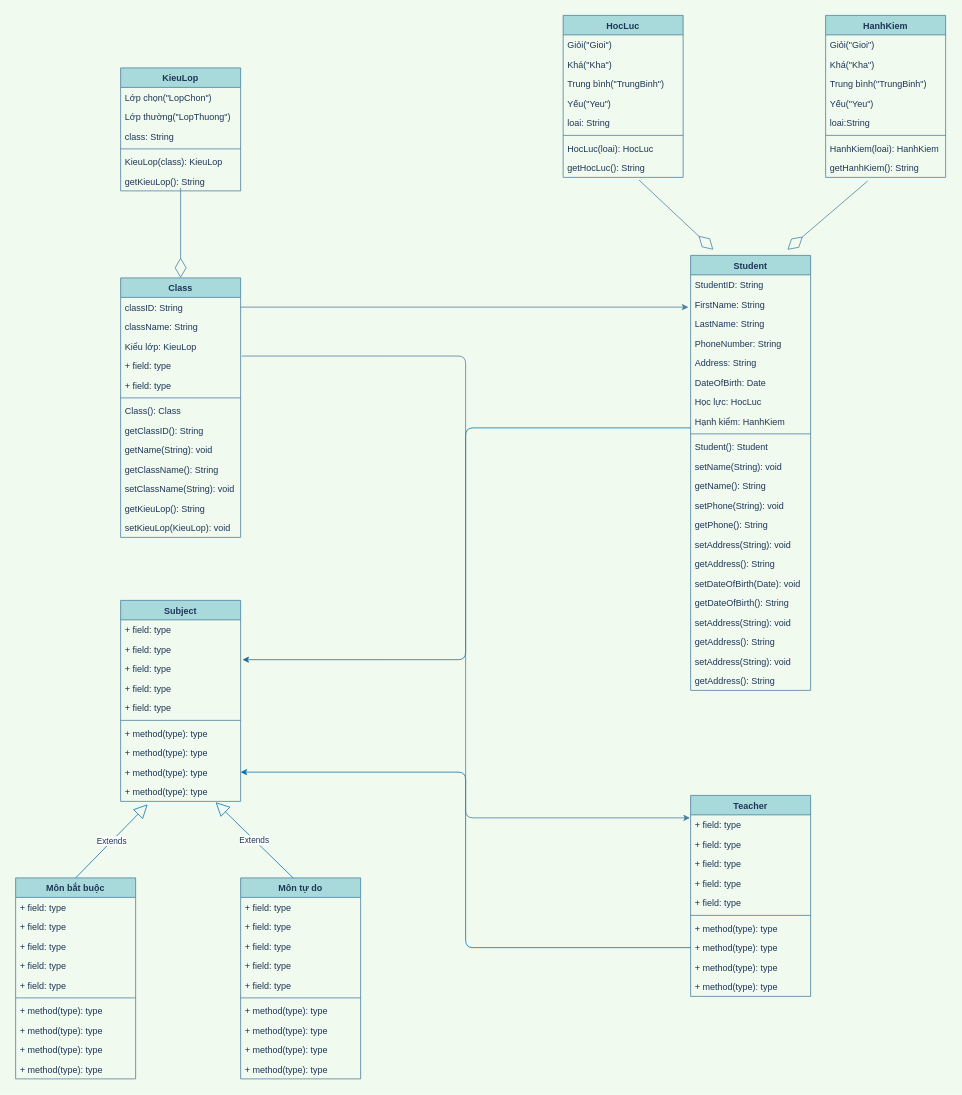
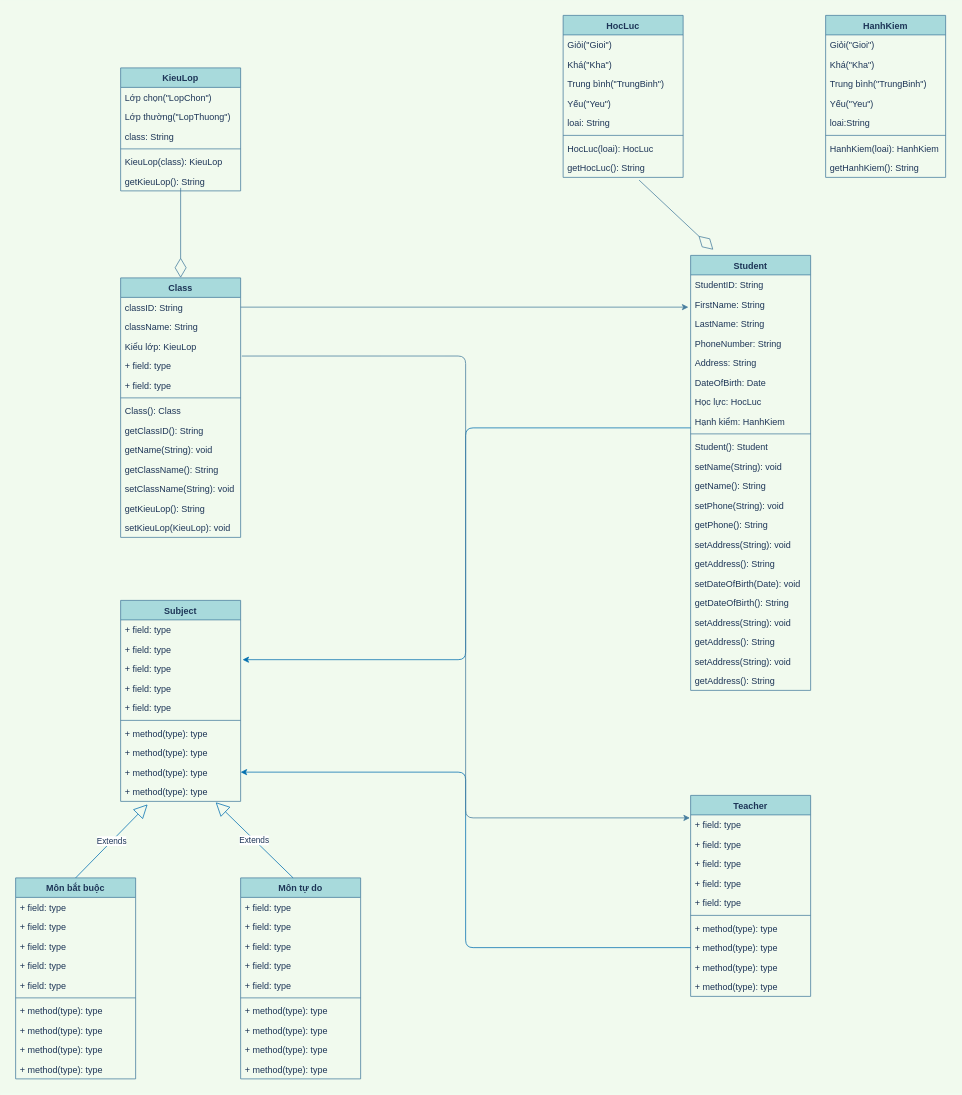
edge "getHanhKiem(): String" -> "Student": removed
